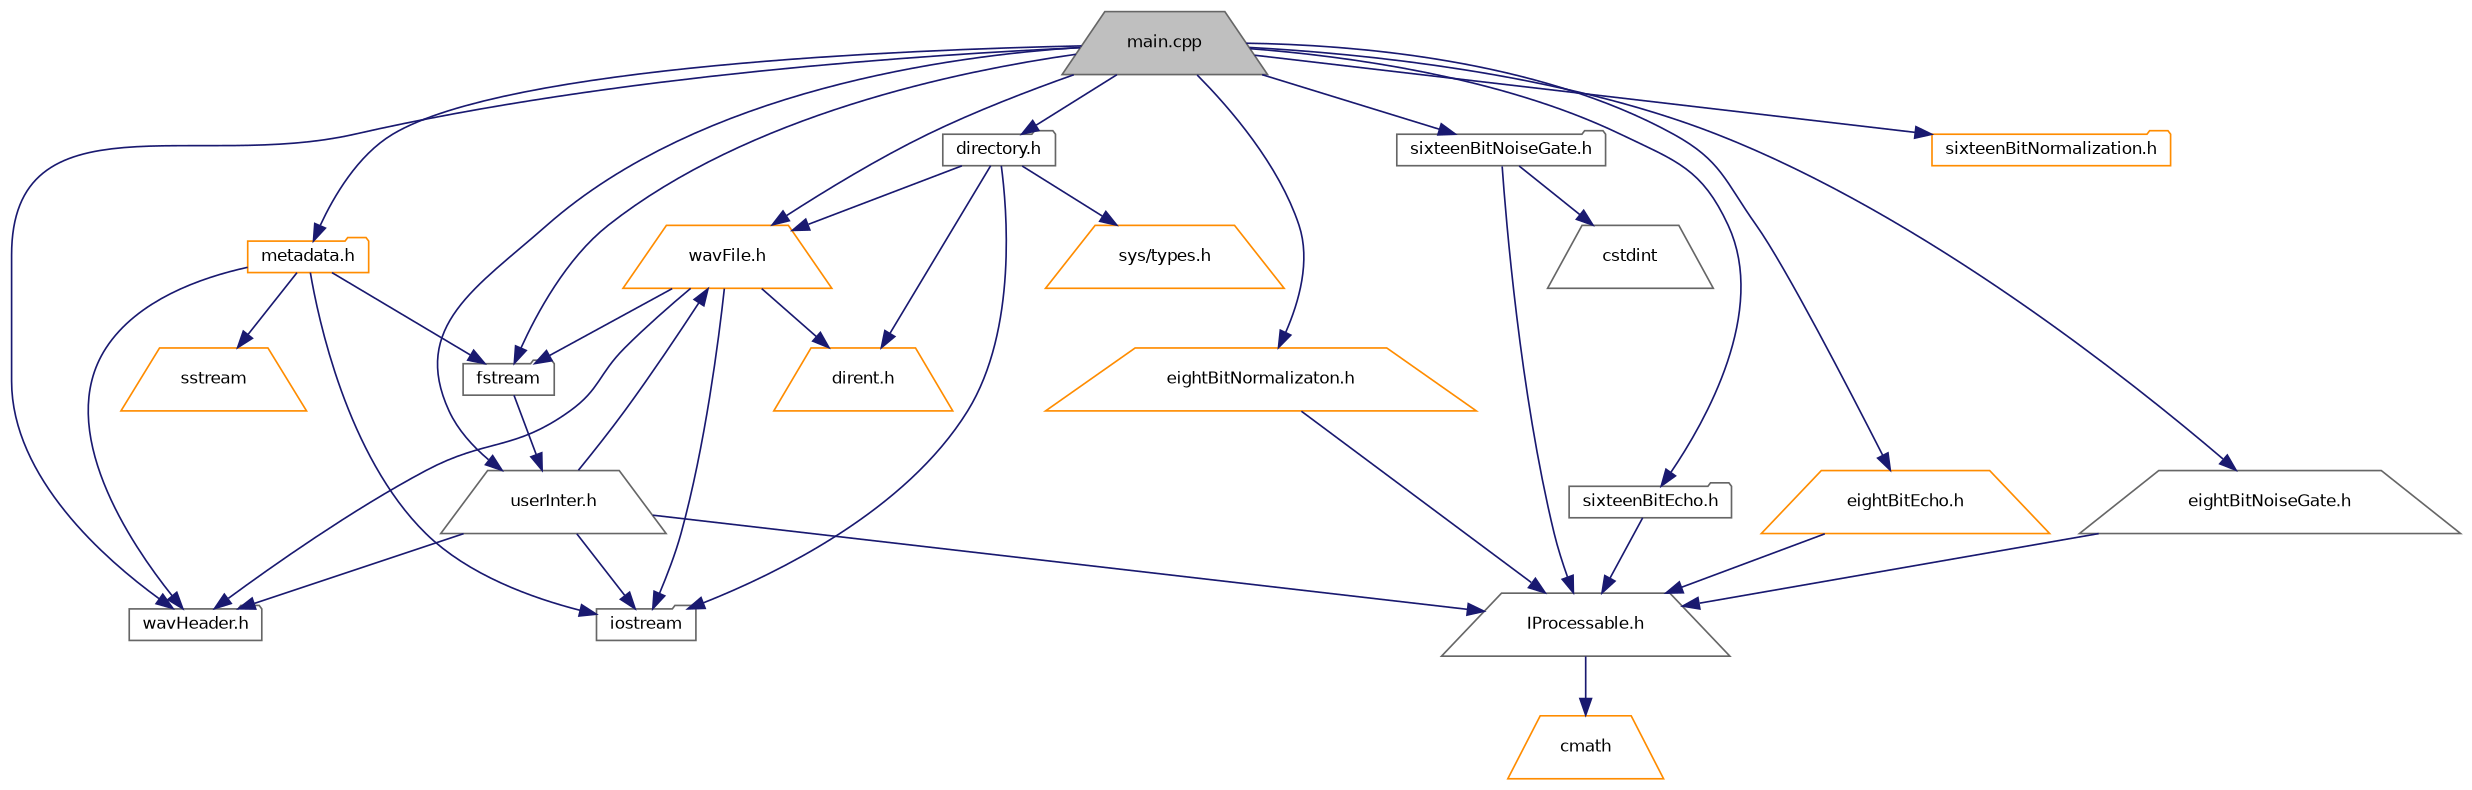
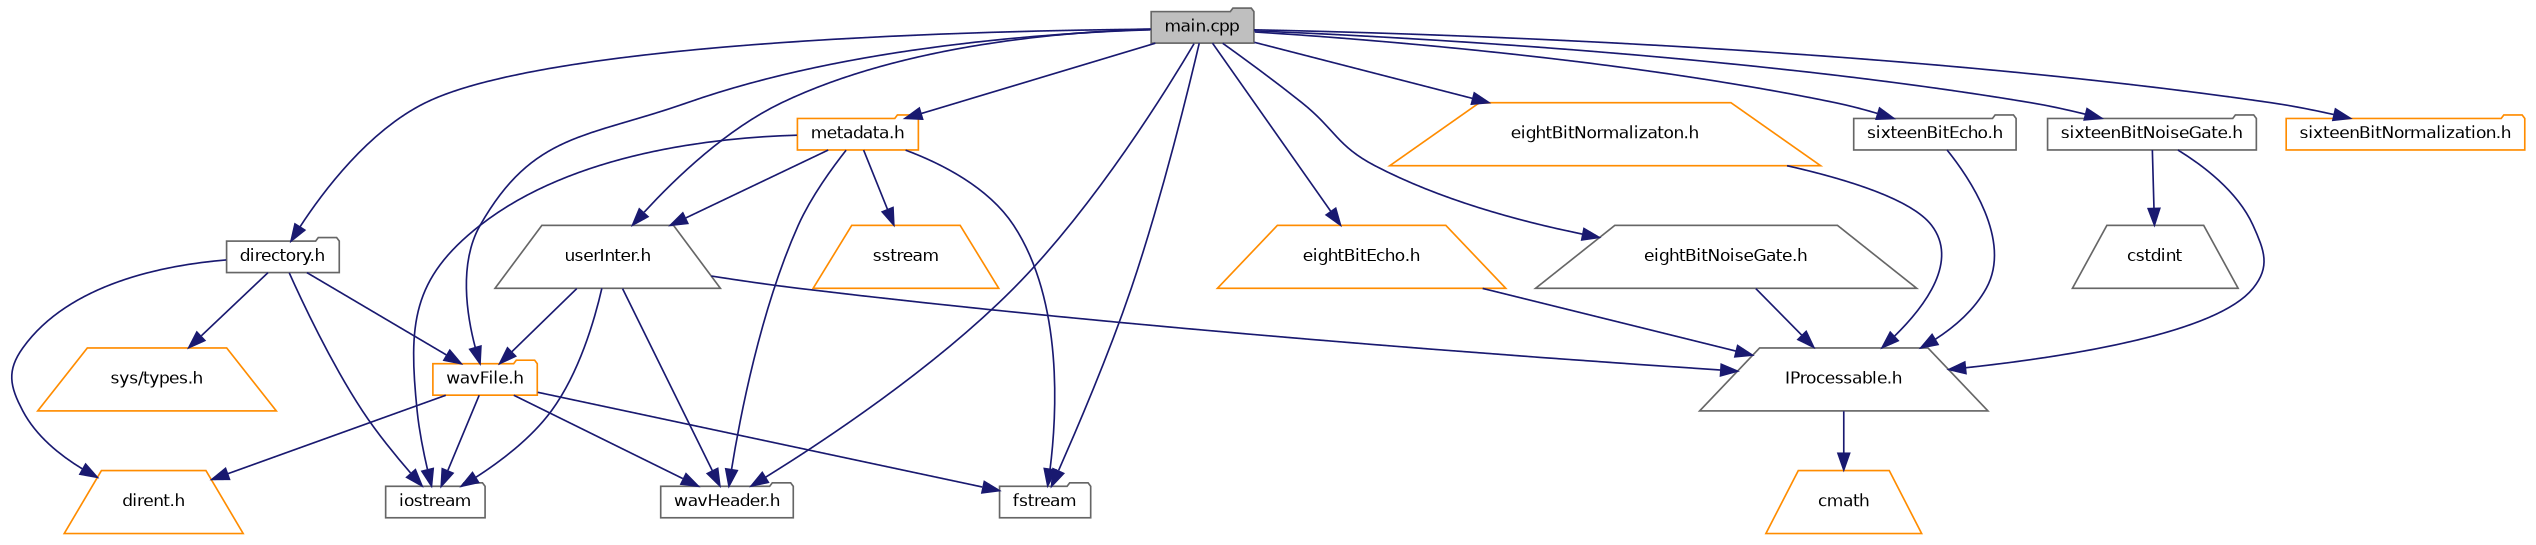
node "main.cpp": shape trapezium -> folder
node "wavFile.h": shape trapezium -> folder
edge "fstream" -> "userInter.h": now "metadata.h" -> "userInter.h"
